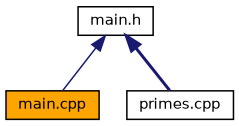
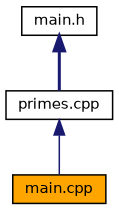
edge "main.cpp" -> "main.h": now "main.cpp" -> "primes.cpp"
